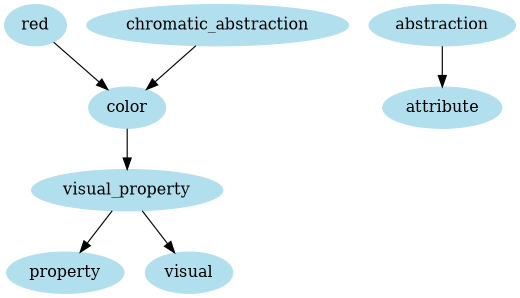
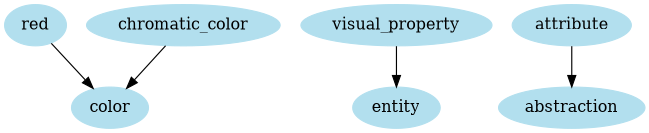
node "chromatic_abstraction": label "chromatic_abstraction" -> "chromatic_color"
edge "abstraction" -> "attribute": reversed
edge "color" -> "visual_property": removed
node "property": removed
node "visual": label "visual" -> "entity"
